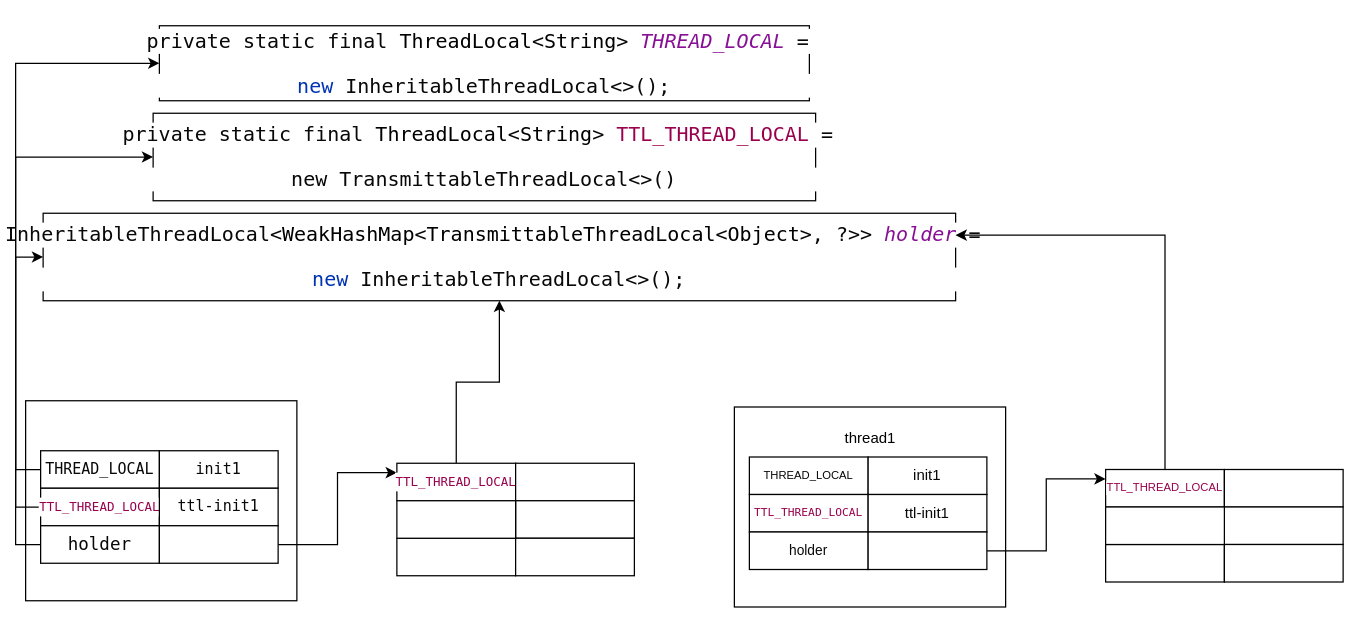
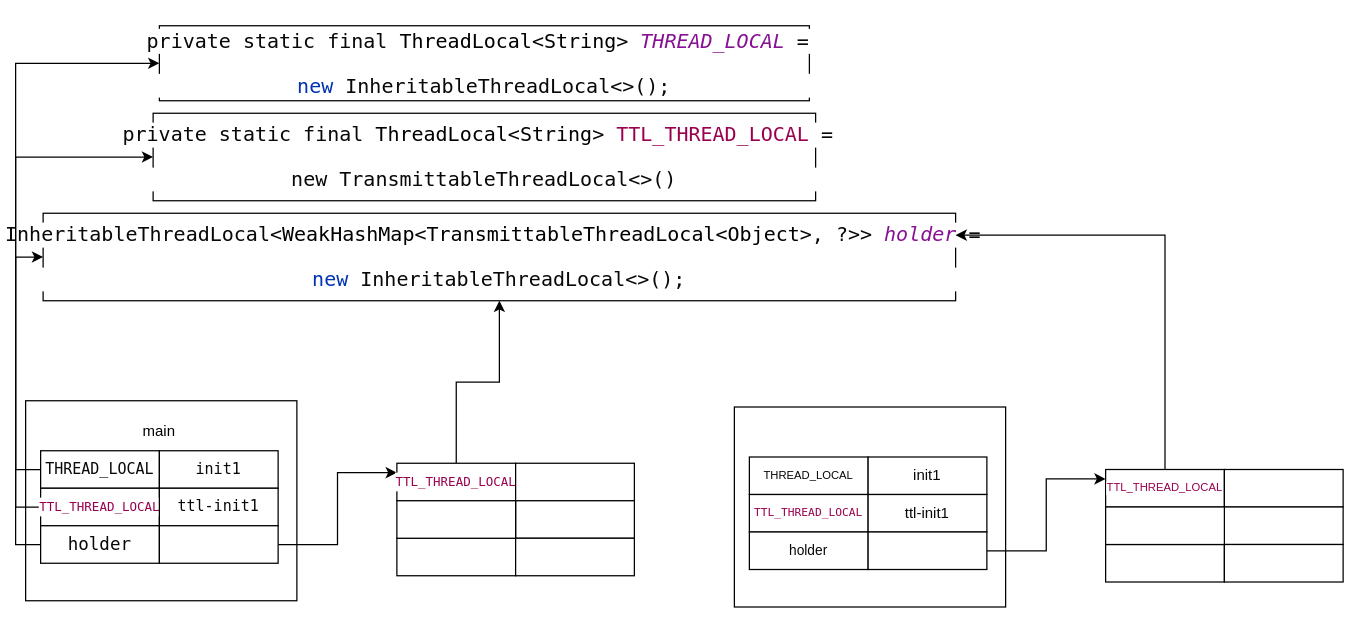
node "main": added
node "thread1": removed
